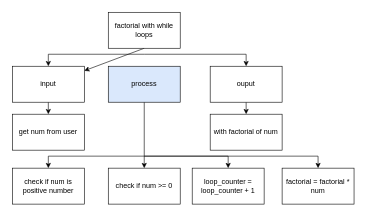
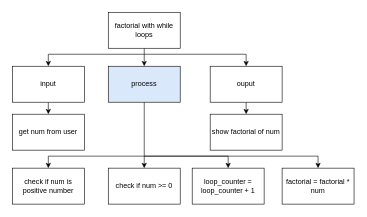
edge "factorial with while loops" -> "input": now "factorial with while loops" -> "process"
node "with factorial of num": label "with factorial of num" -> "show factorial of num"
